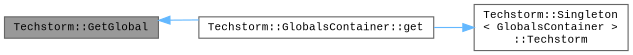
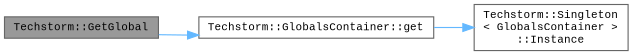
edge "Techstorm::GlobalsContainer::get" -> "Techstorm::GetGlobal": reversed
node "Techstorm::Singleton < GlobalsContainer > ::Techstorm": label "Techstorm::Singleton < GlobalsContainer > ::Techstorm" -> "Techstorm::Singleton < GlobalsContainer > ::Instance"
